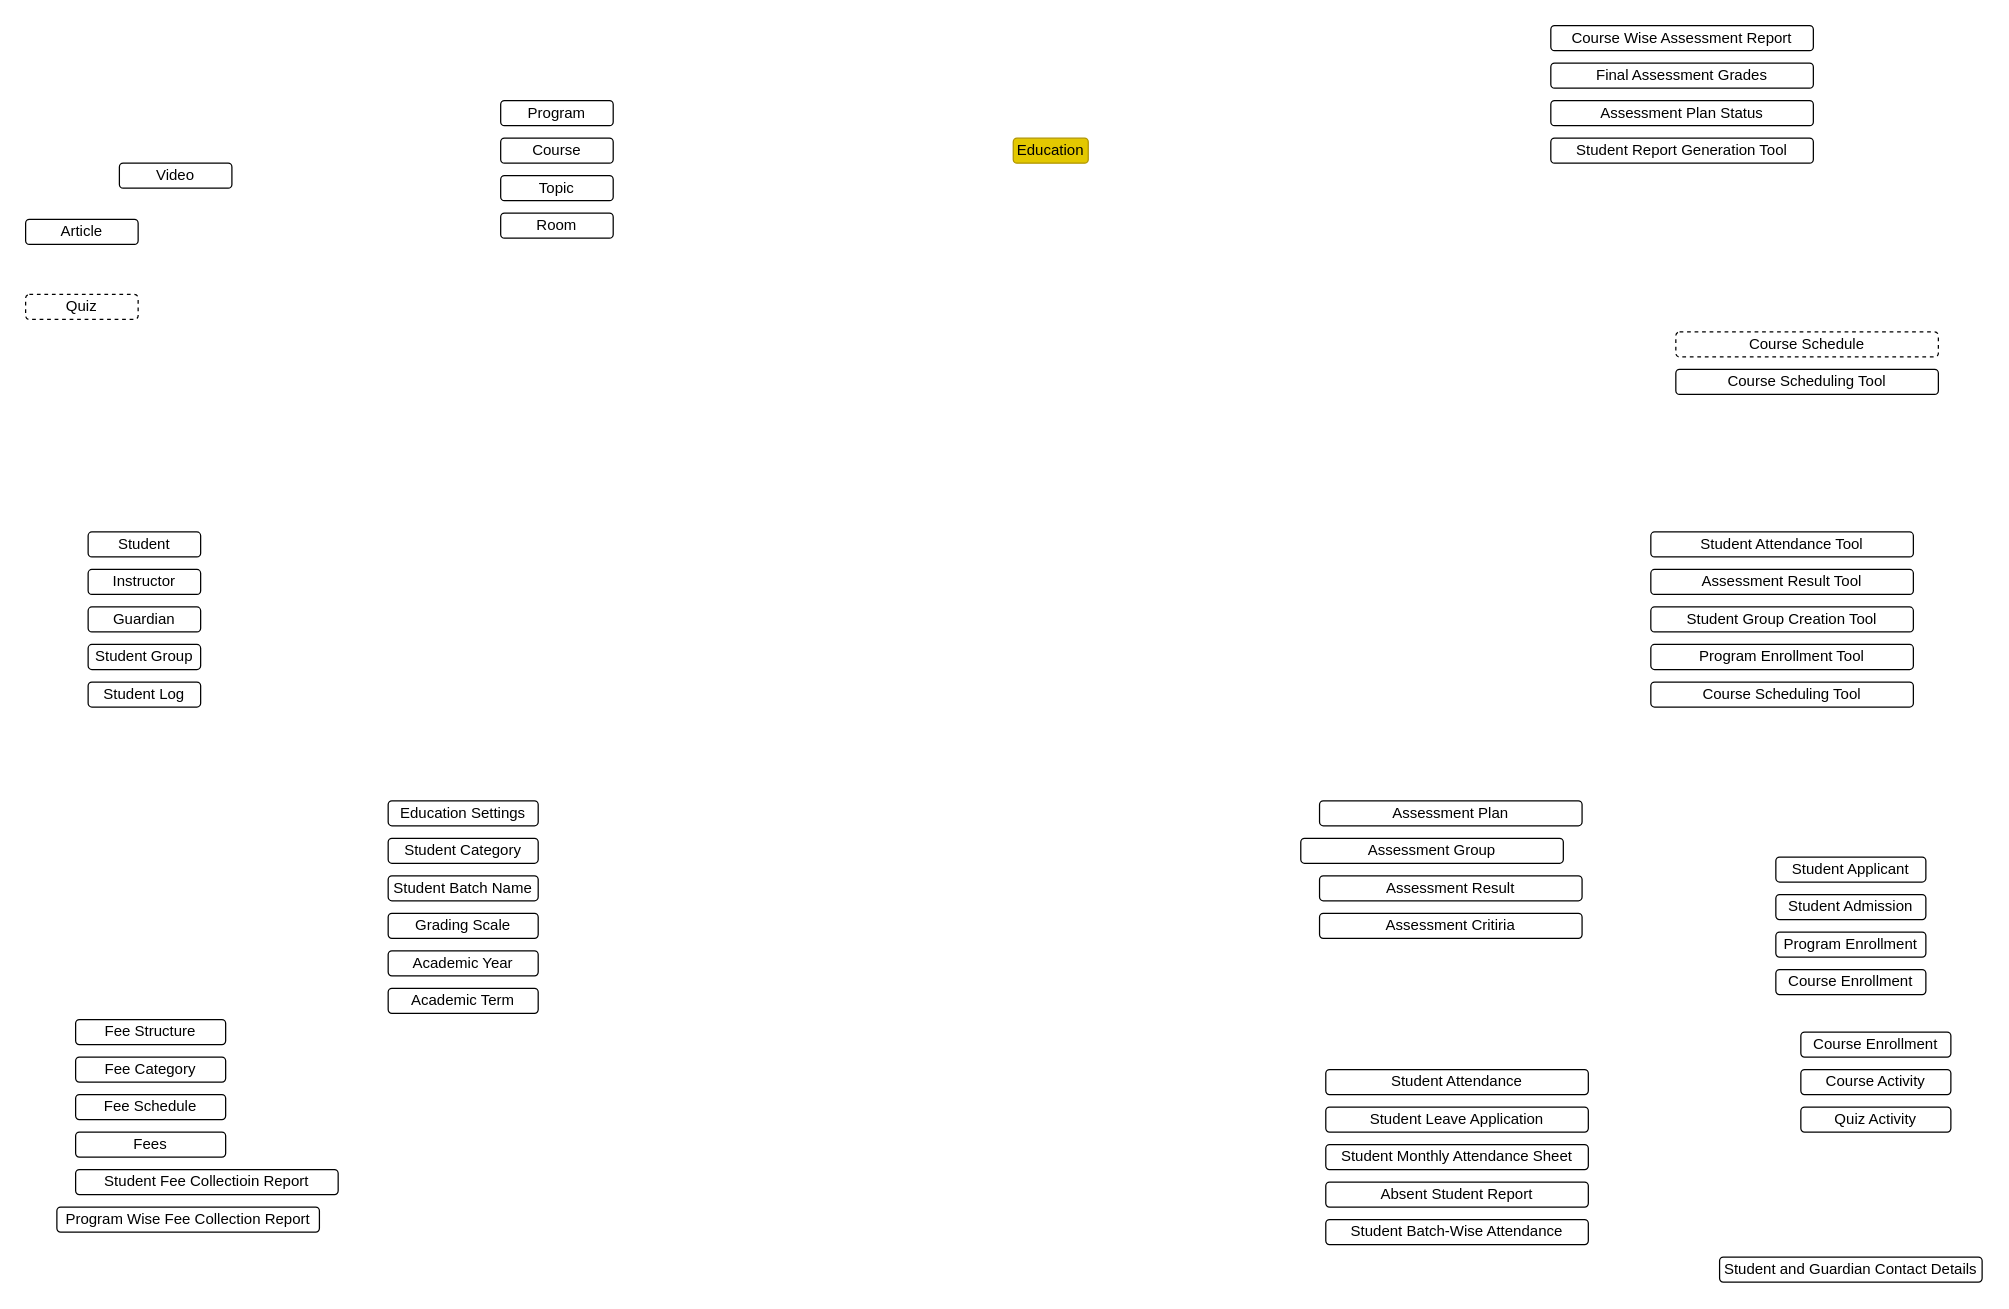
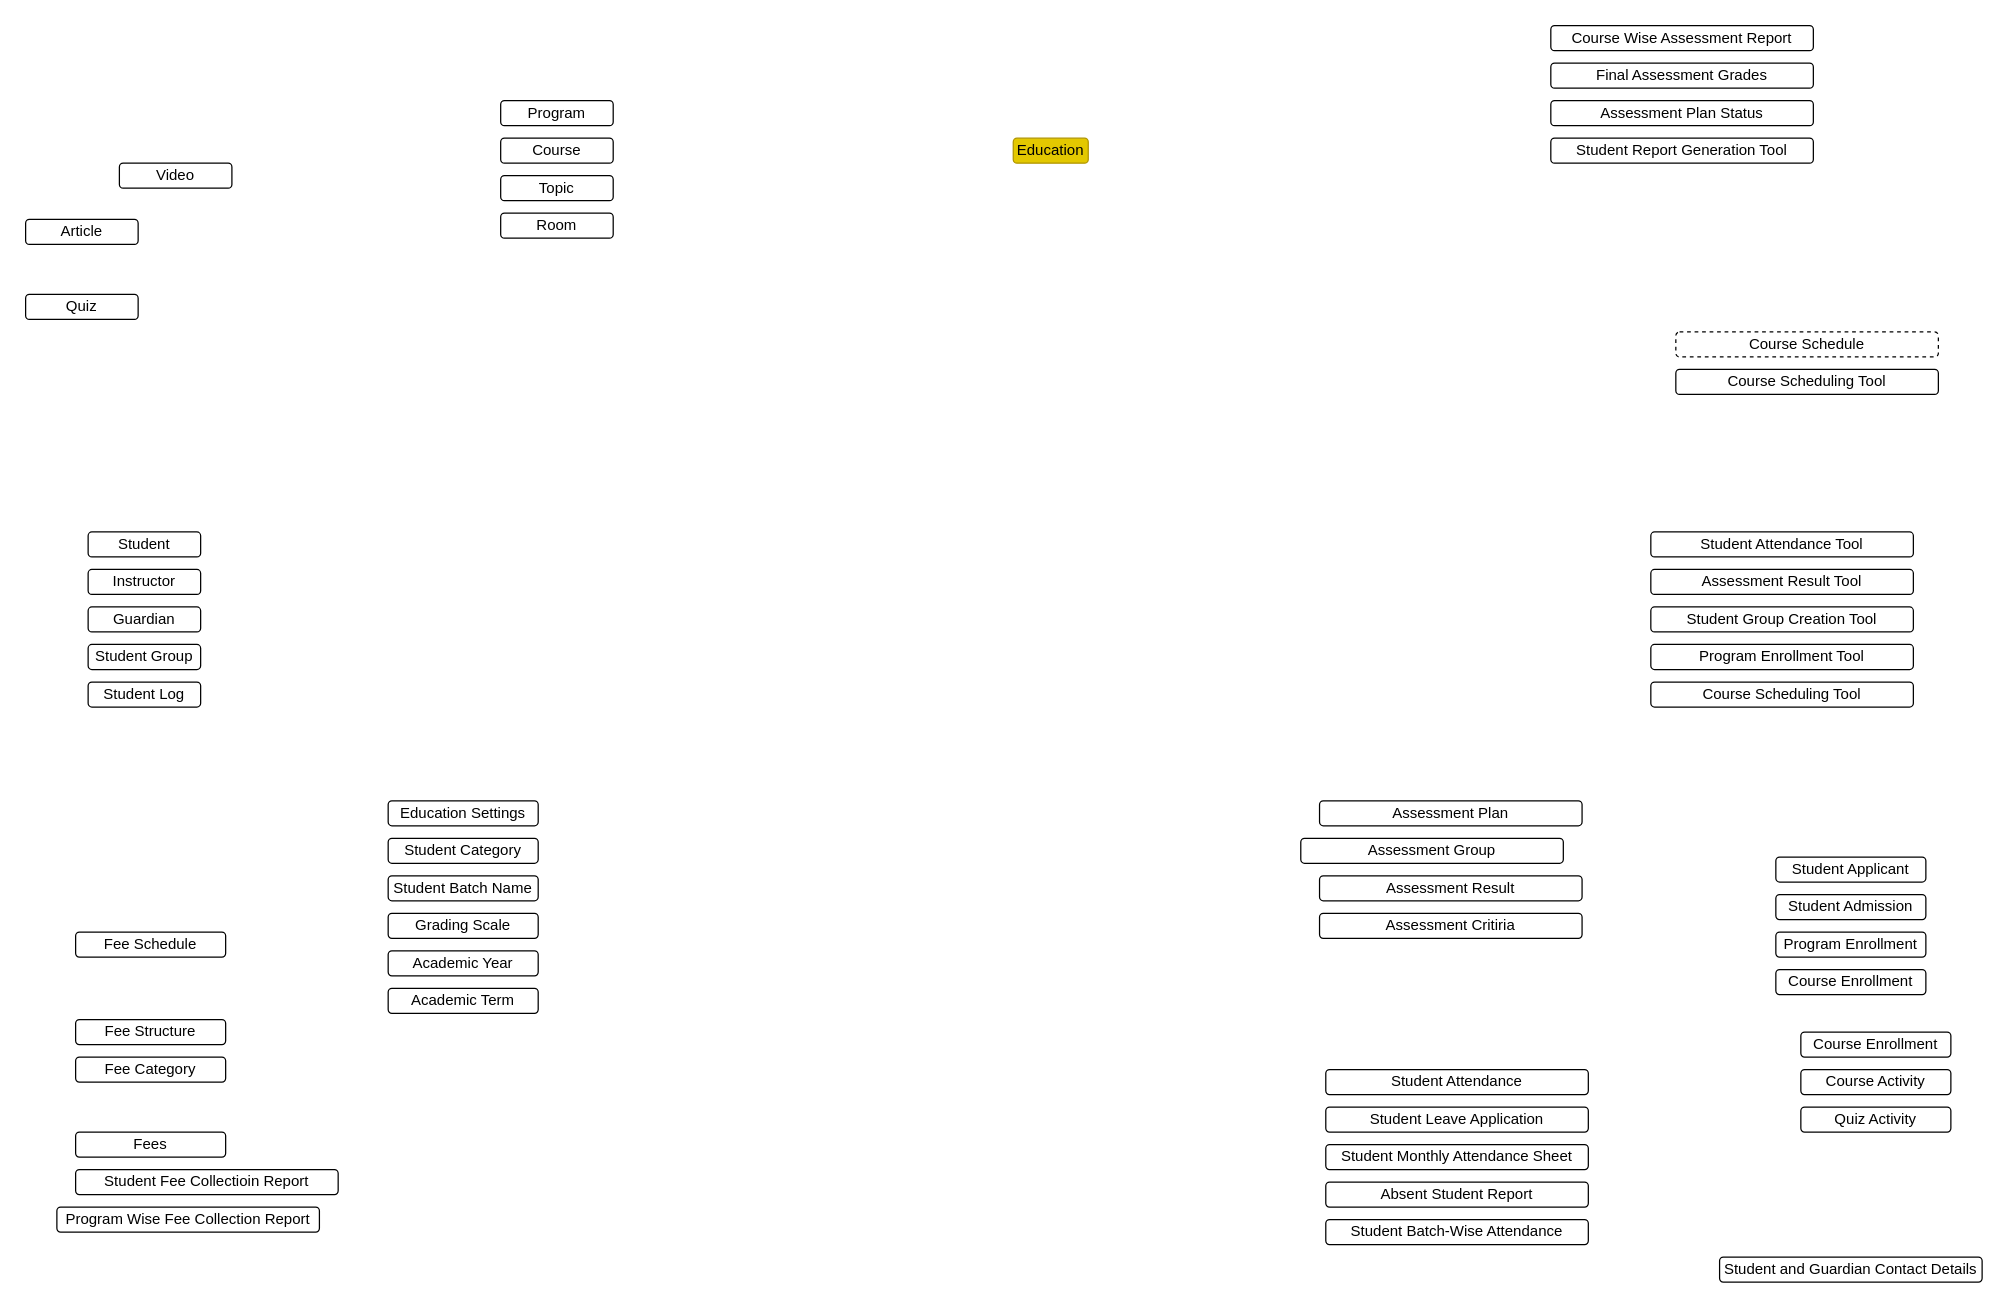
node "Quiz": style dashed -> solid
node "Fee Schedule": moved (151, 1107) -> (151, 944)
